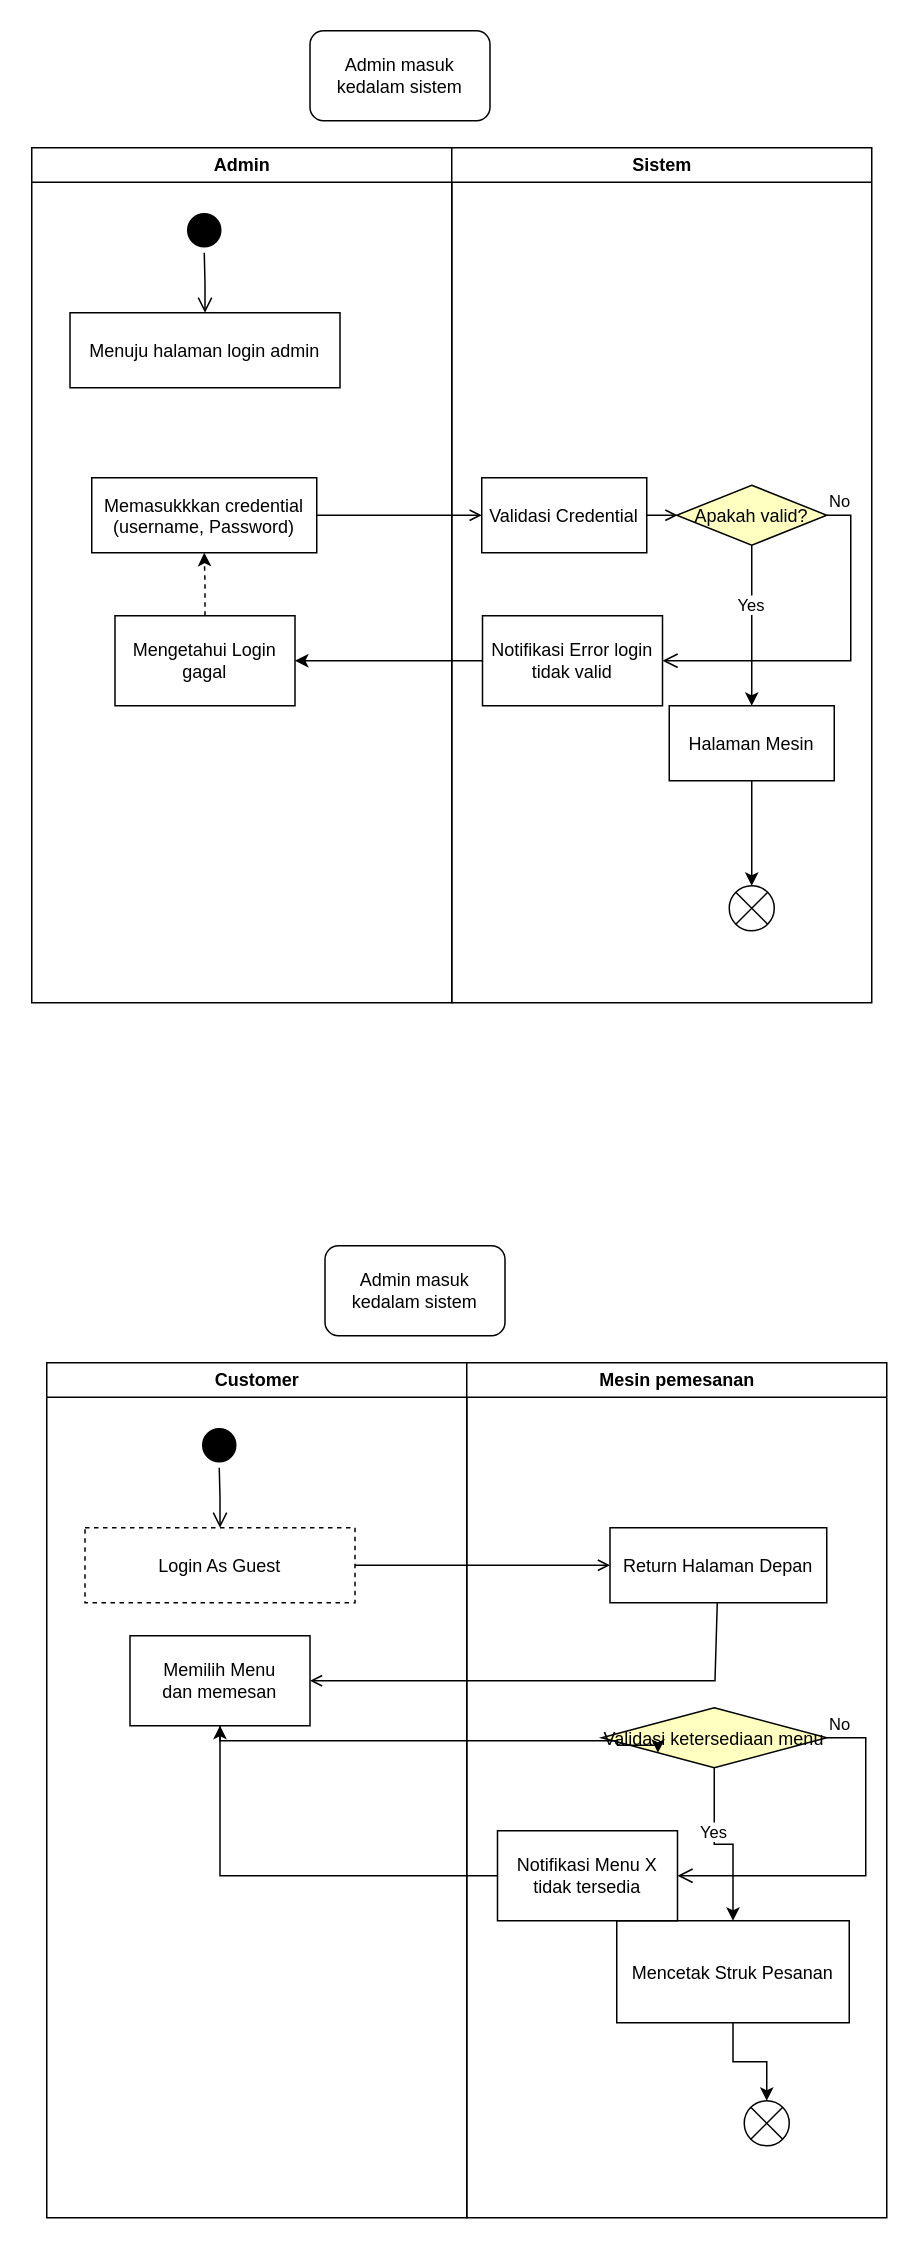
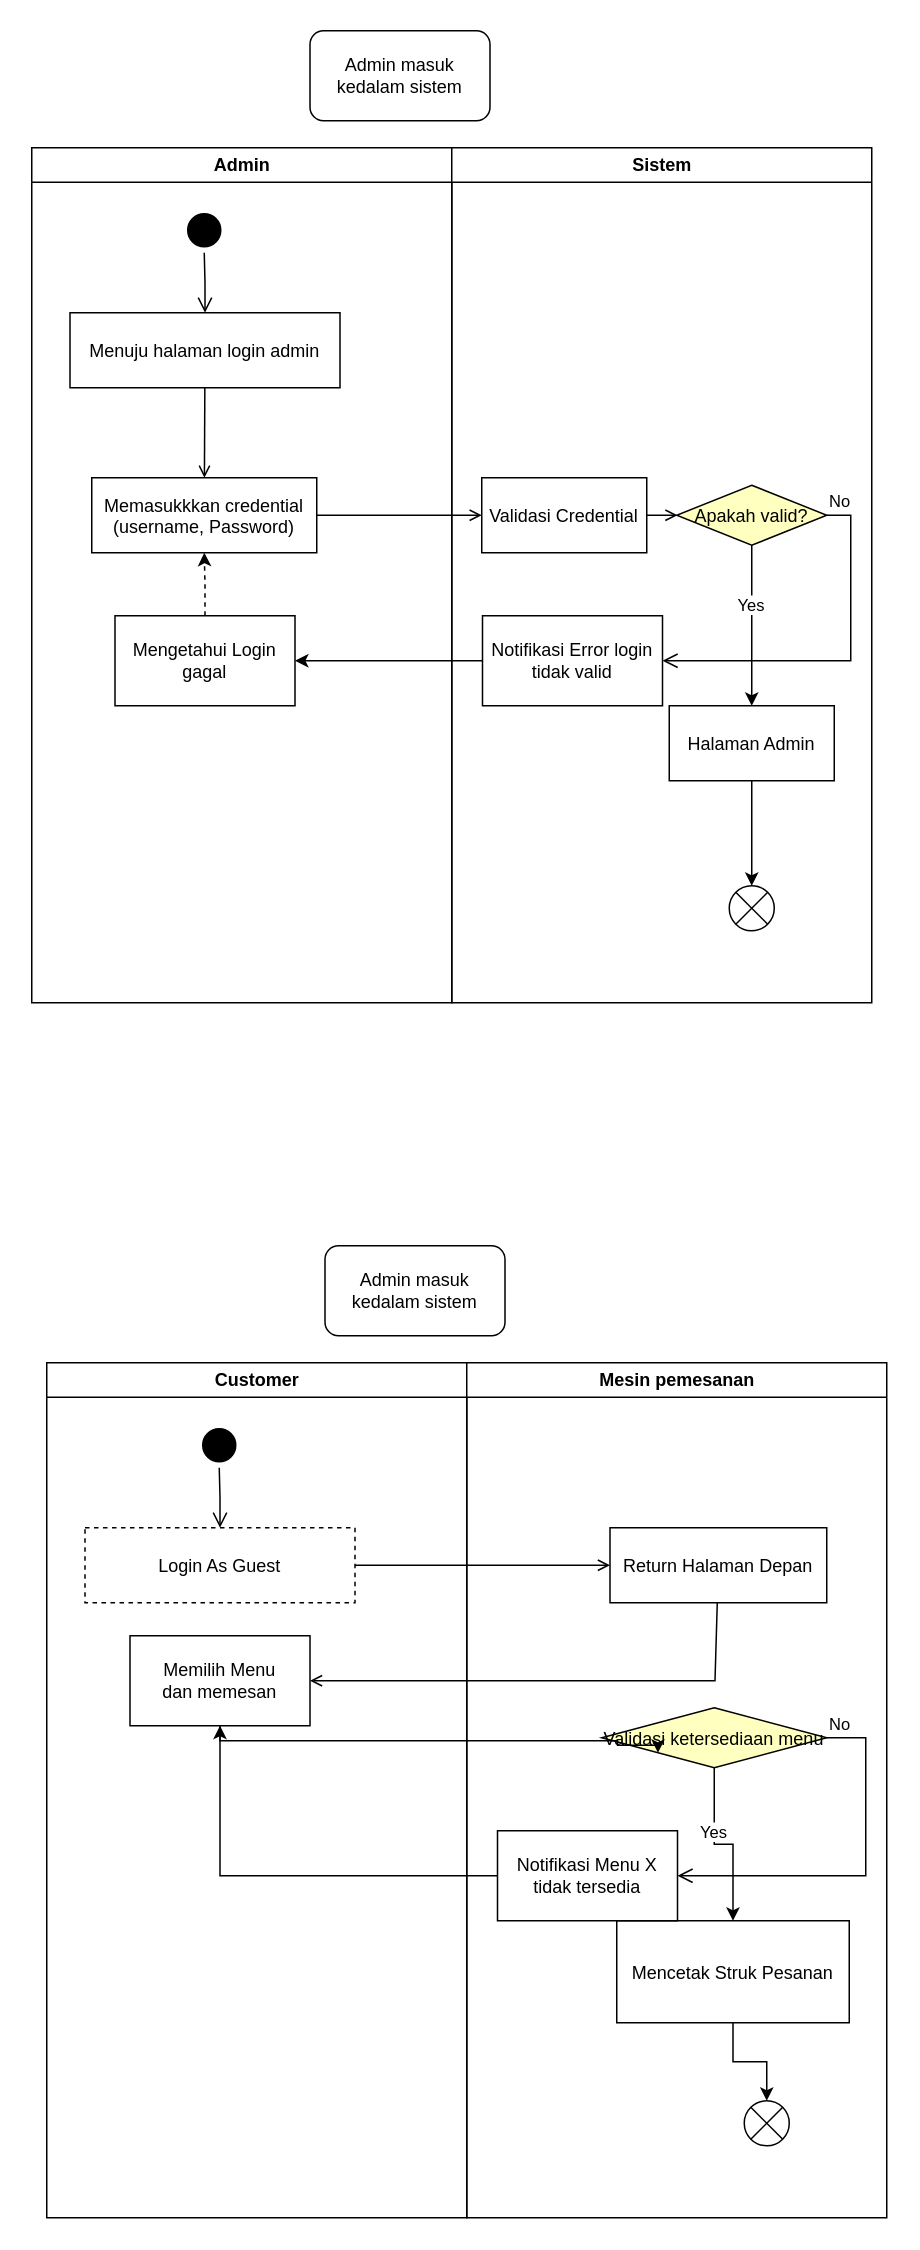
edge "Menuju halaman login admin" -> "Memasukkkan credential (username, Password)": added
node "Halaman Mesin": label "Halaman Mesin" -> "Halaman Admin"
